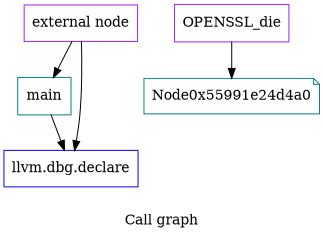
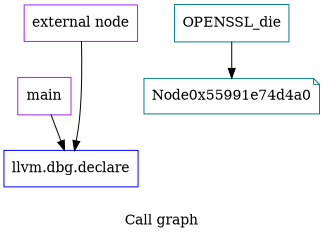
node "OPENSSL_die": color purple -> teal
edge "external node" -> "main": removed
node "main": color teal -> purple
node "Node0x55991e24d4a0": label "Node0x55991e24d4a0" -> "Node0x55991e74d4a0"
